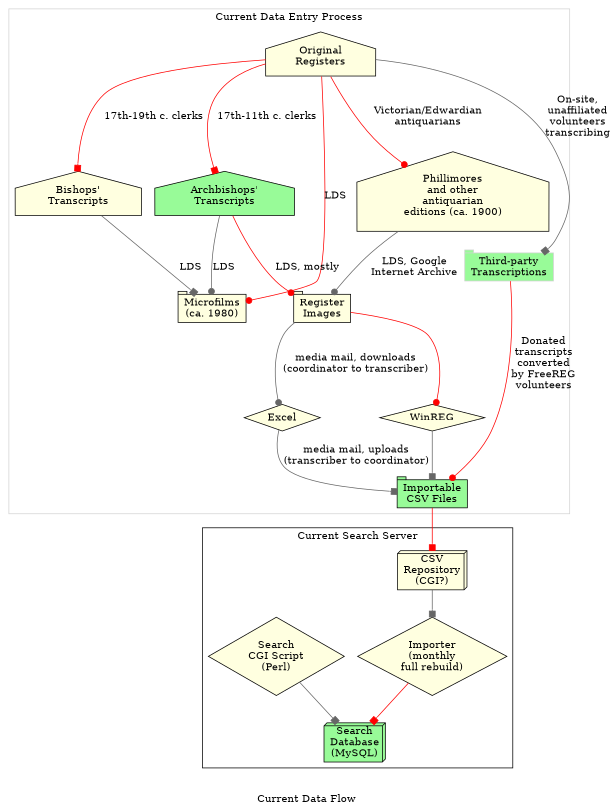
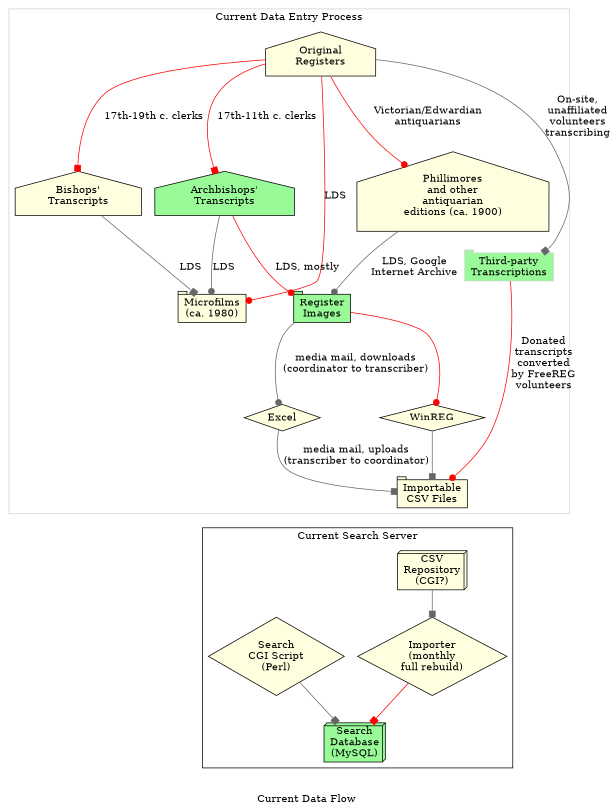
node "Register Images": fillcolor lightyellow -> palegreen
node "Importable CSV Files": fillcolor palegreen -> lightyellow
edge "Importable CSV Files" -> "CSV Repository (CGI?)": removed
